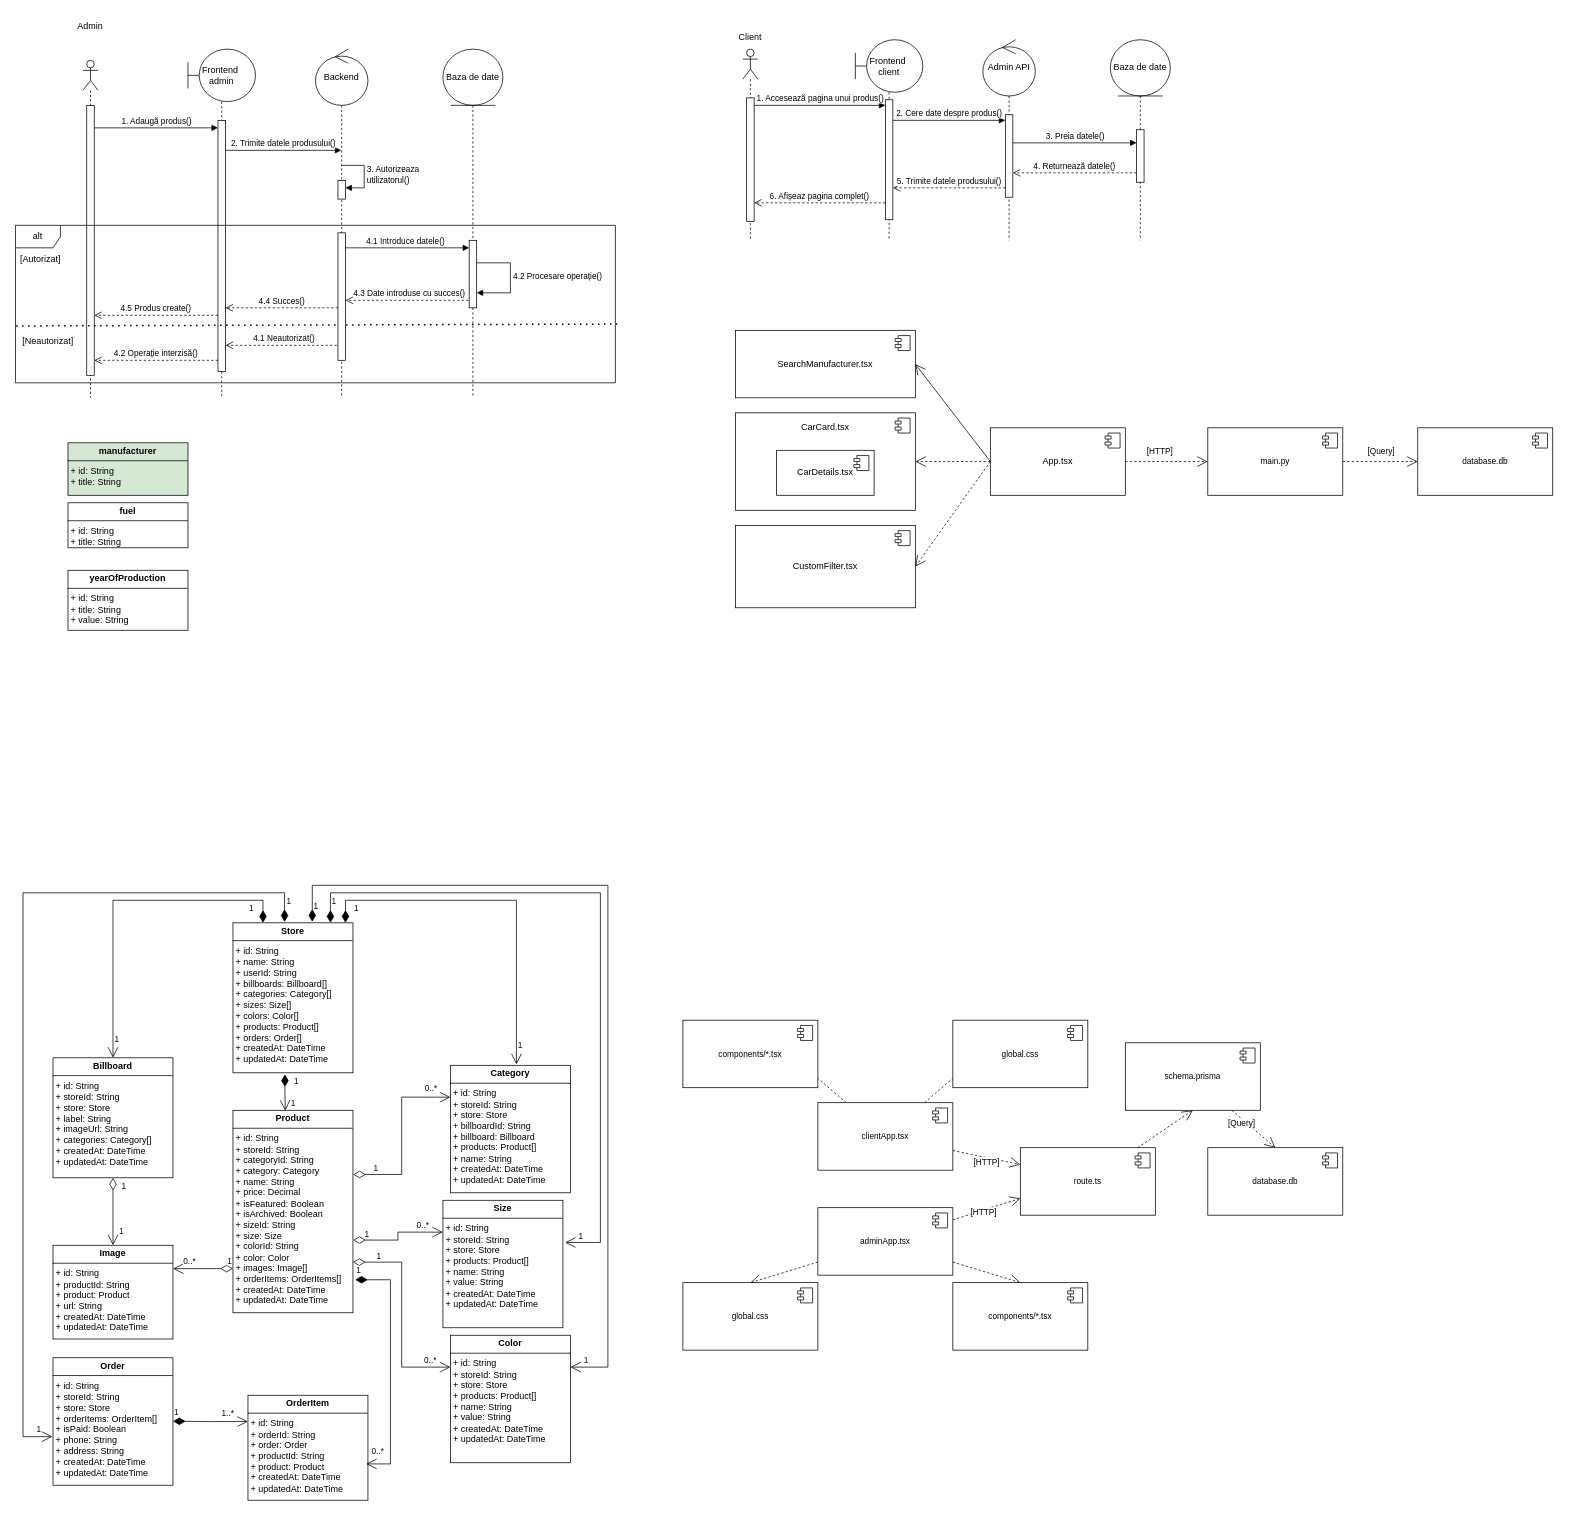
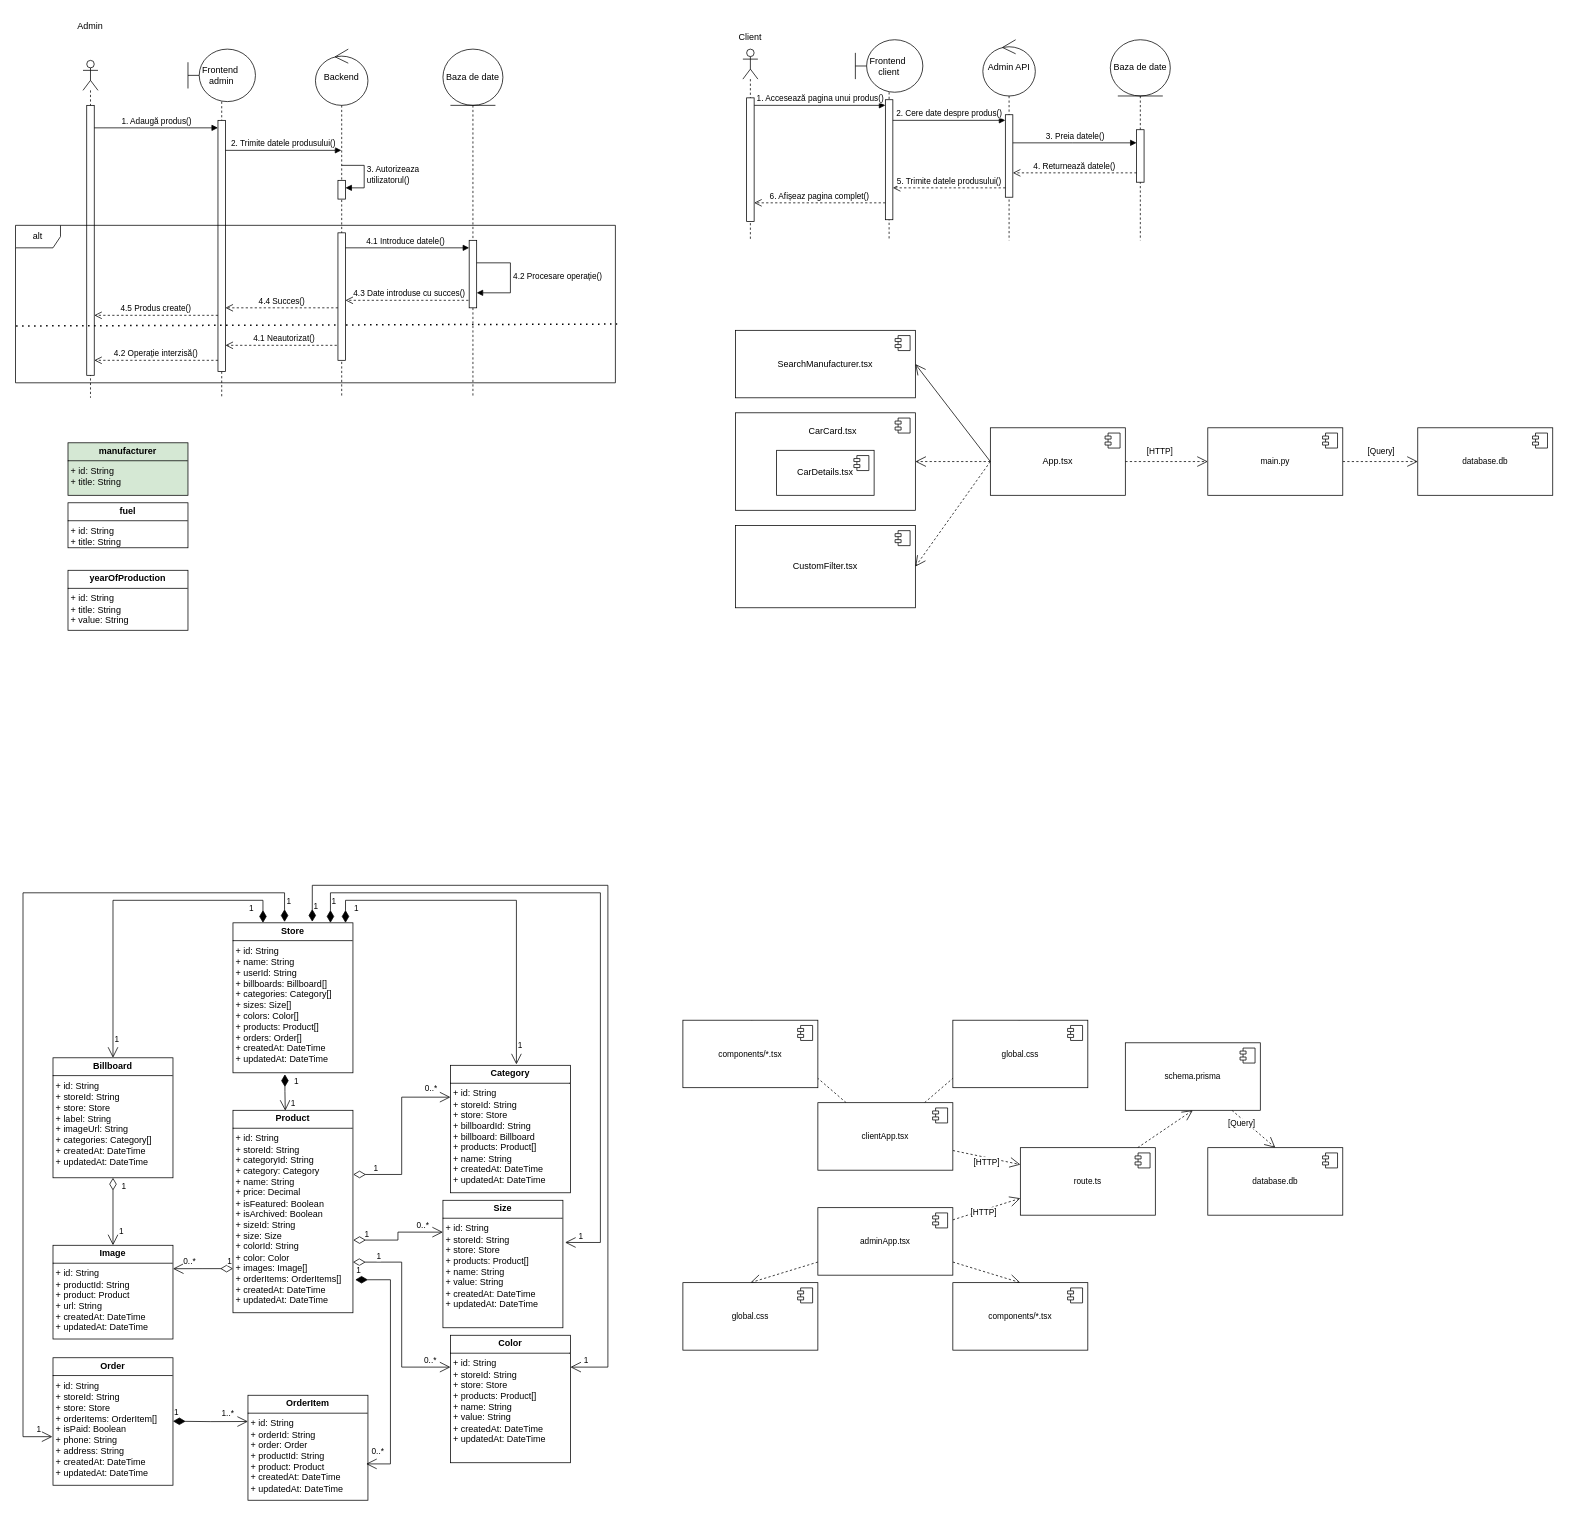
node "[Autorizat]": removed
node "[Neautorizat]": removed
node "CarCard.tsx": moved (825, 428) -> (833, 432)
